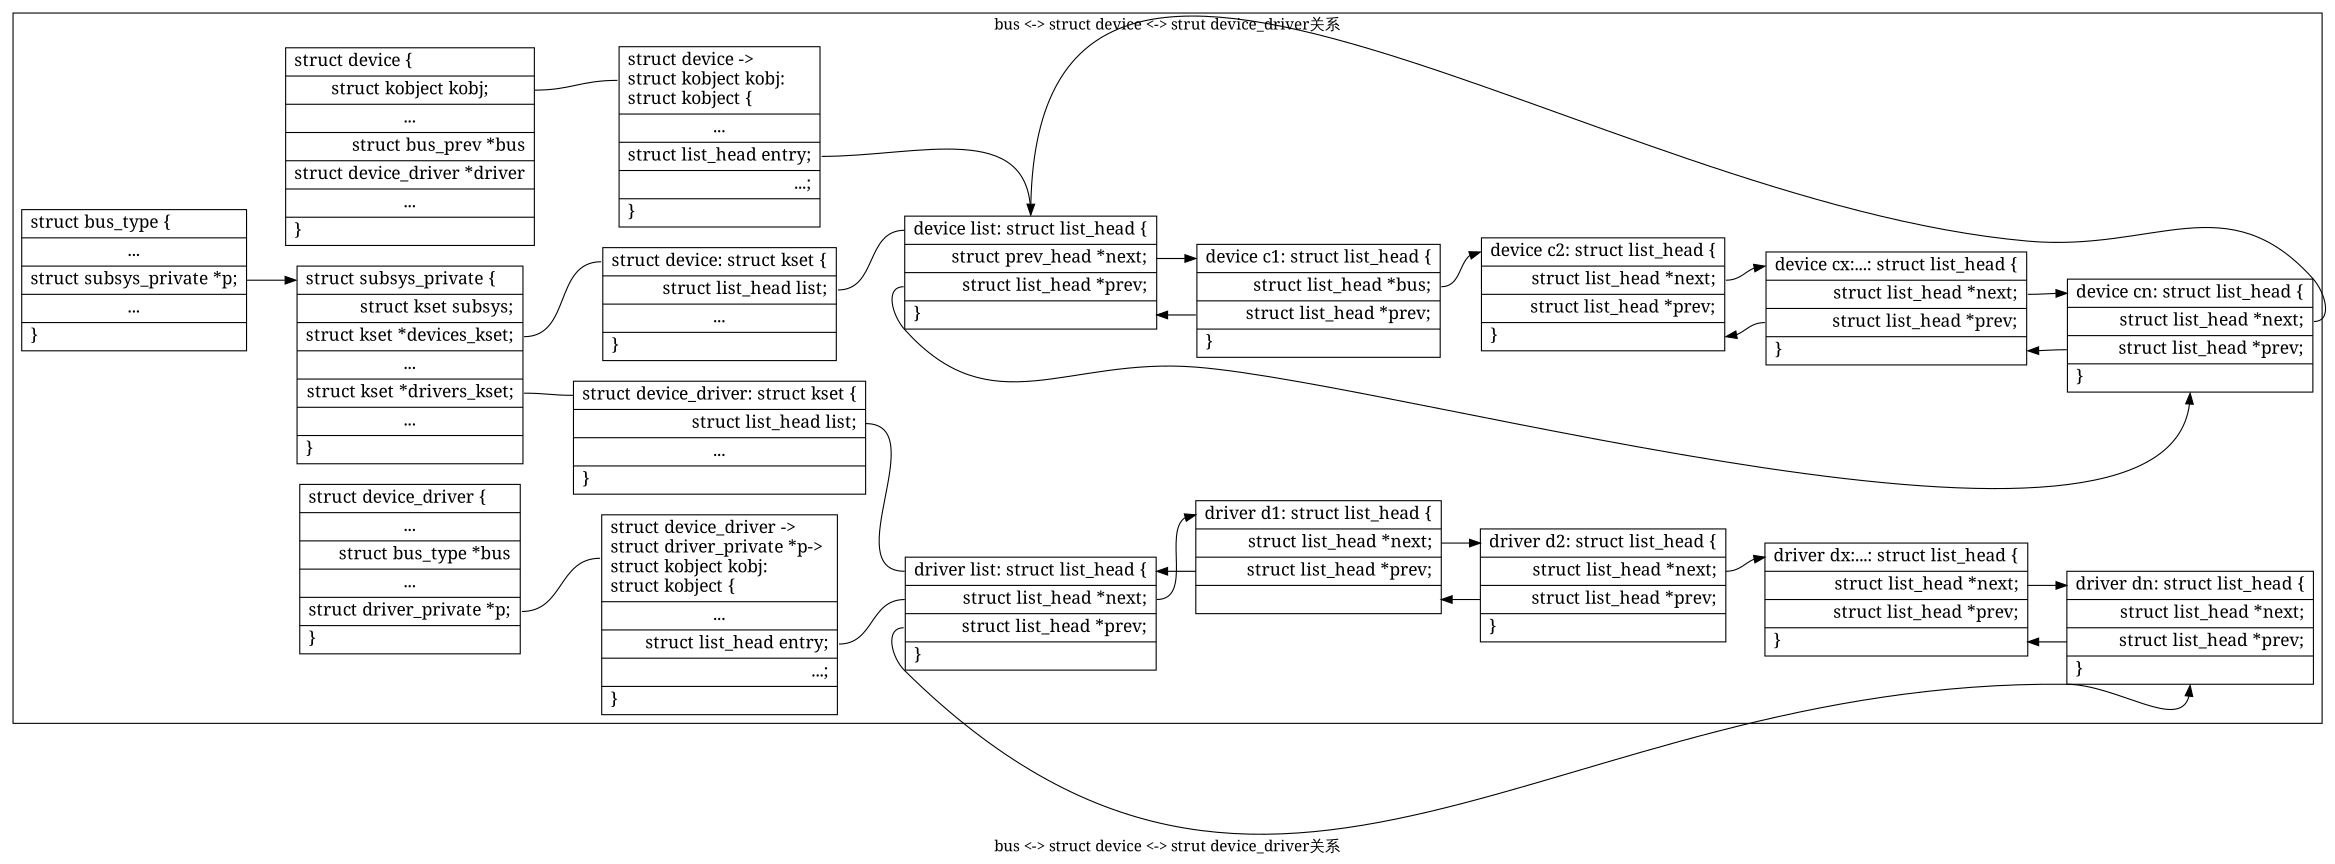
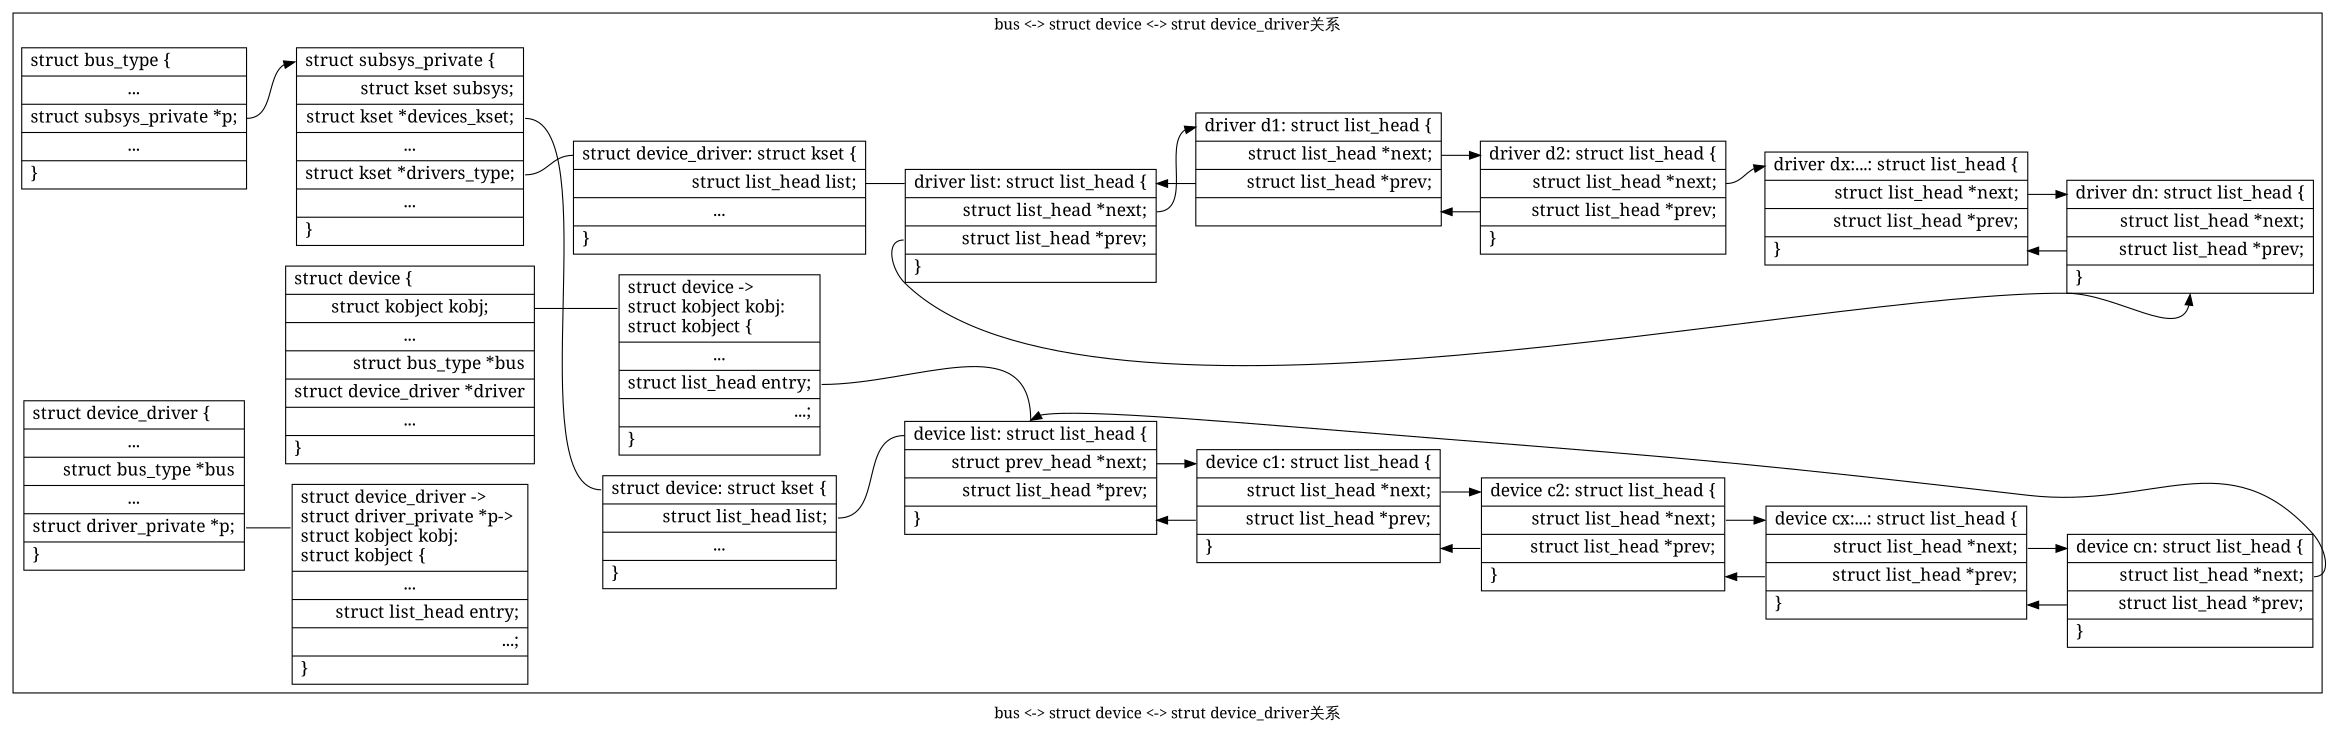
node "struct device {": text "struct bus_prev *bus" -> "struct bus_type *bus"
node "device c1: struct list_head {": text "struct list_head *bus;" -> "struct list_head *next;"
node "struct subsys_private {": text "struct kset *drivers_kset;" -> "struct kset *drivers_type;"
edge "device list: struct list_head {" -> "device cn: struct list_head {": removed
edge "device c2: struct list_head {" -> "device c1: struct list_head {": added
edge "driver list: struct list_head {" -- "struct device_driver ->": removed
